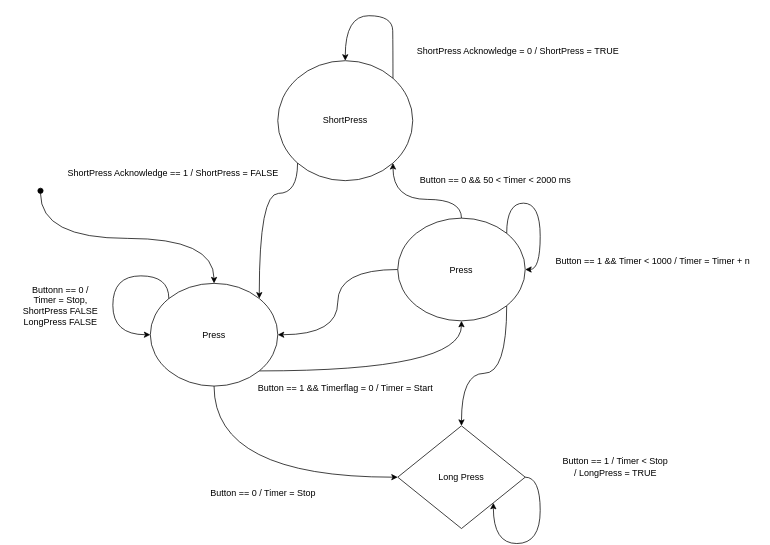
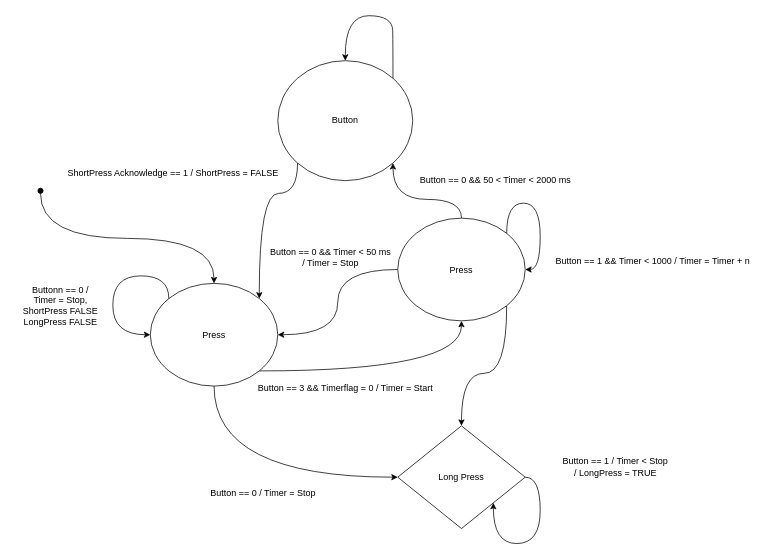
node "ShortPress Acknowledge = 0 / ShortPress = TRUE": removed
node "ShortPress": label "ShortPress" -> "Button"
node "Button == 0 && Timer < 50 ms / Timer = Stop": added
node "Button == 1 && Timerflag = 0 / Timer = Start": label "Button == 1 && Timerflag = 0 / Timer = Start" -> "Button == 3 && Timerflag = 0 / Timer = Start"
